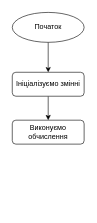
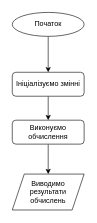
node "Початок": size 72x30 -> 72x24
edge "Виконуємо обчислення" -> "Виводимо результати обчислень": added
node "Виводимо результати обчислень": added
